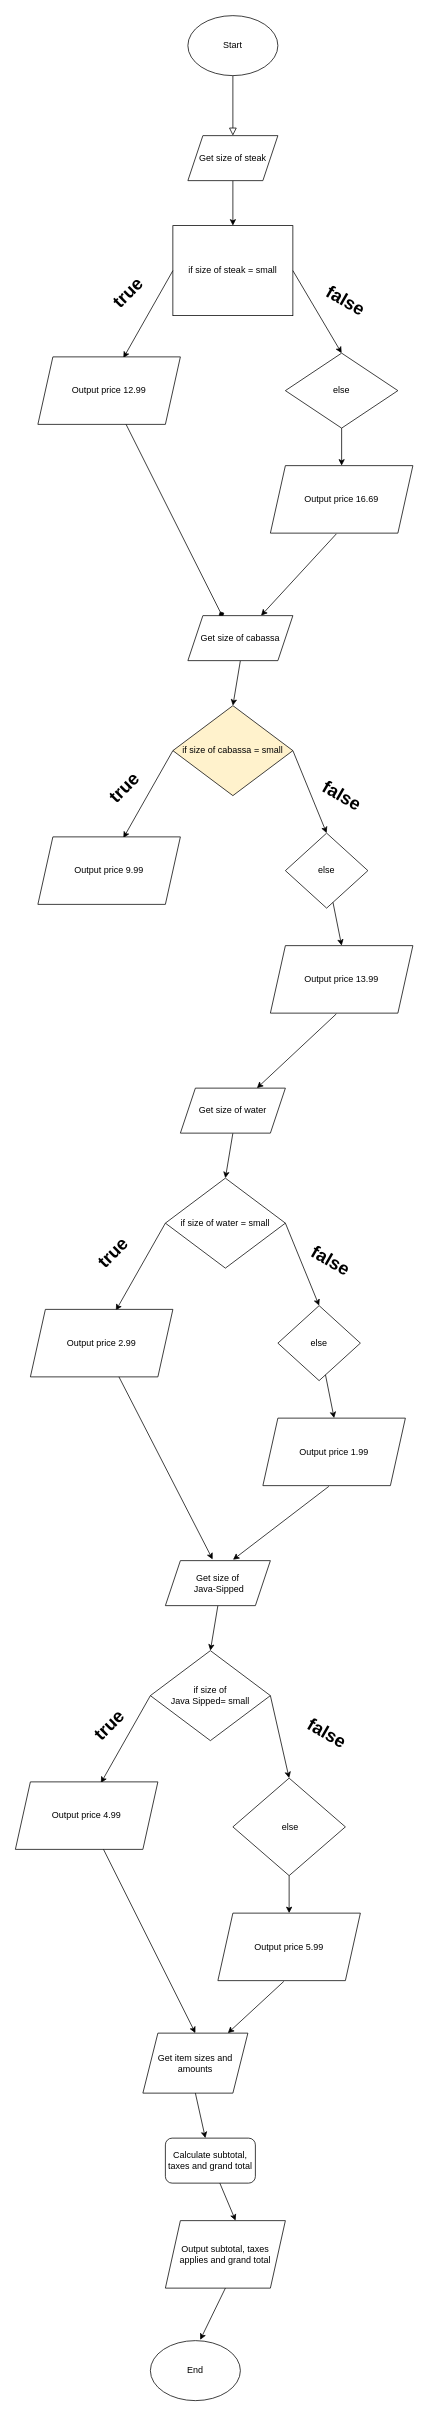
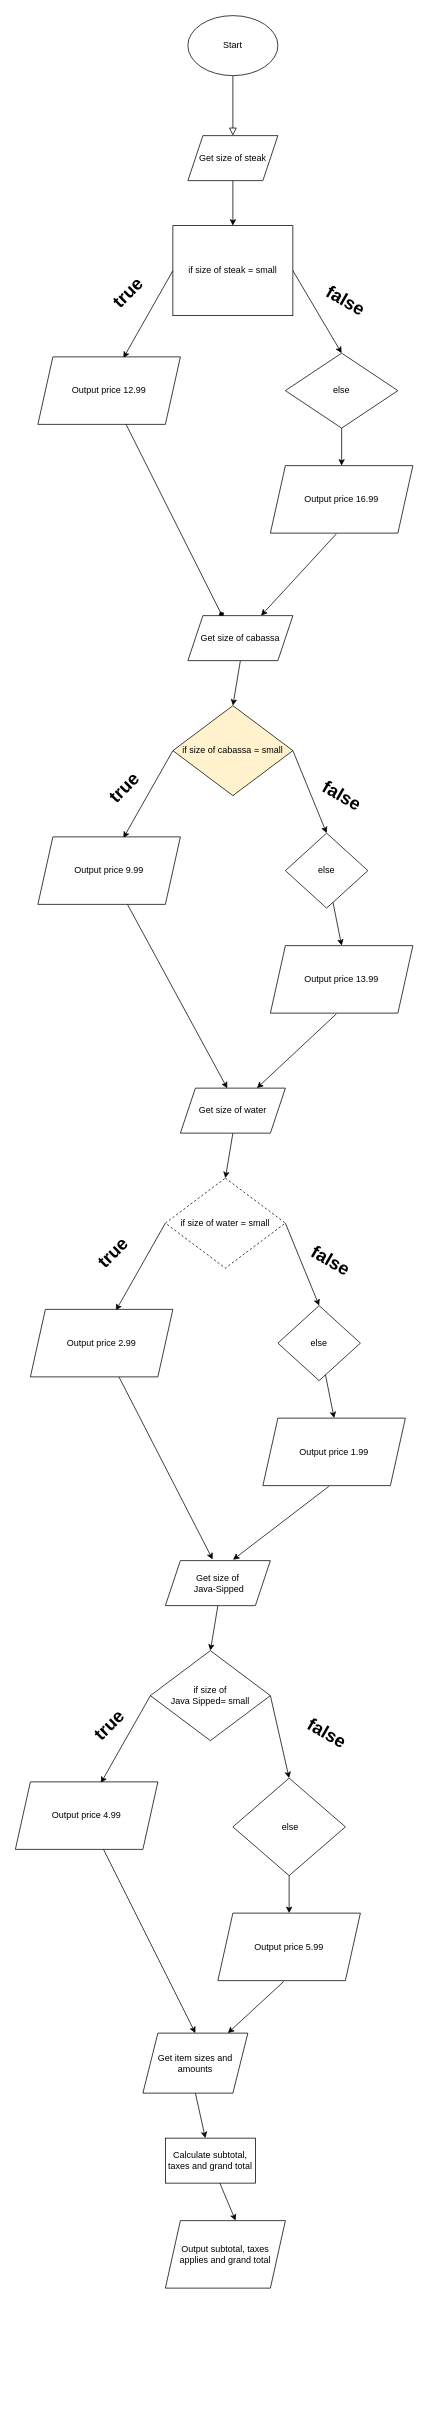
node "Output price 16.69": label "Output price 16.69" -> "Output price 16.99"
edge "Output price 9.99" -> "Get size of water": added
node "if size of water = small": style solid -> dashed
node "Calculate subtotal, taxes and grand total": shape rounded rectangle -> rectangle
edge "Output subtotal, taxes applies and grand total" -> "End": removed
node "End": removed
